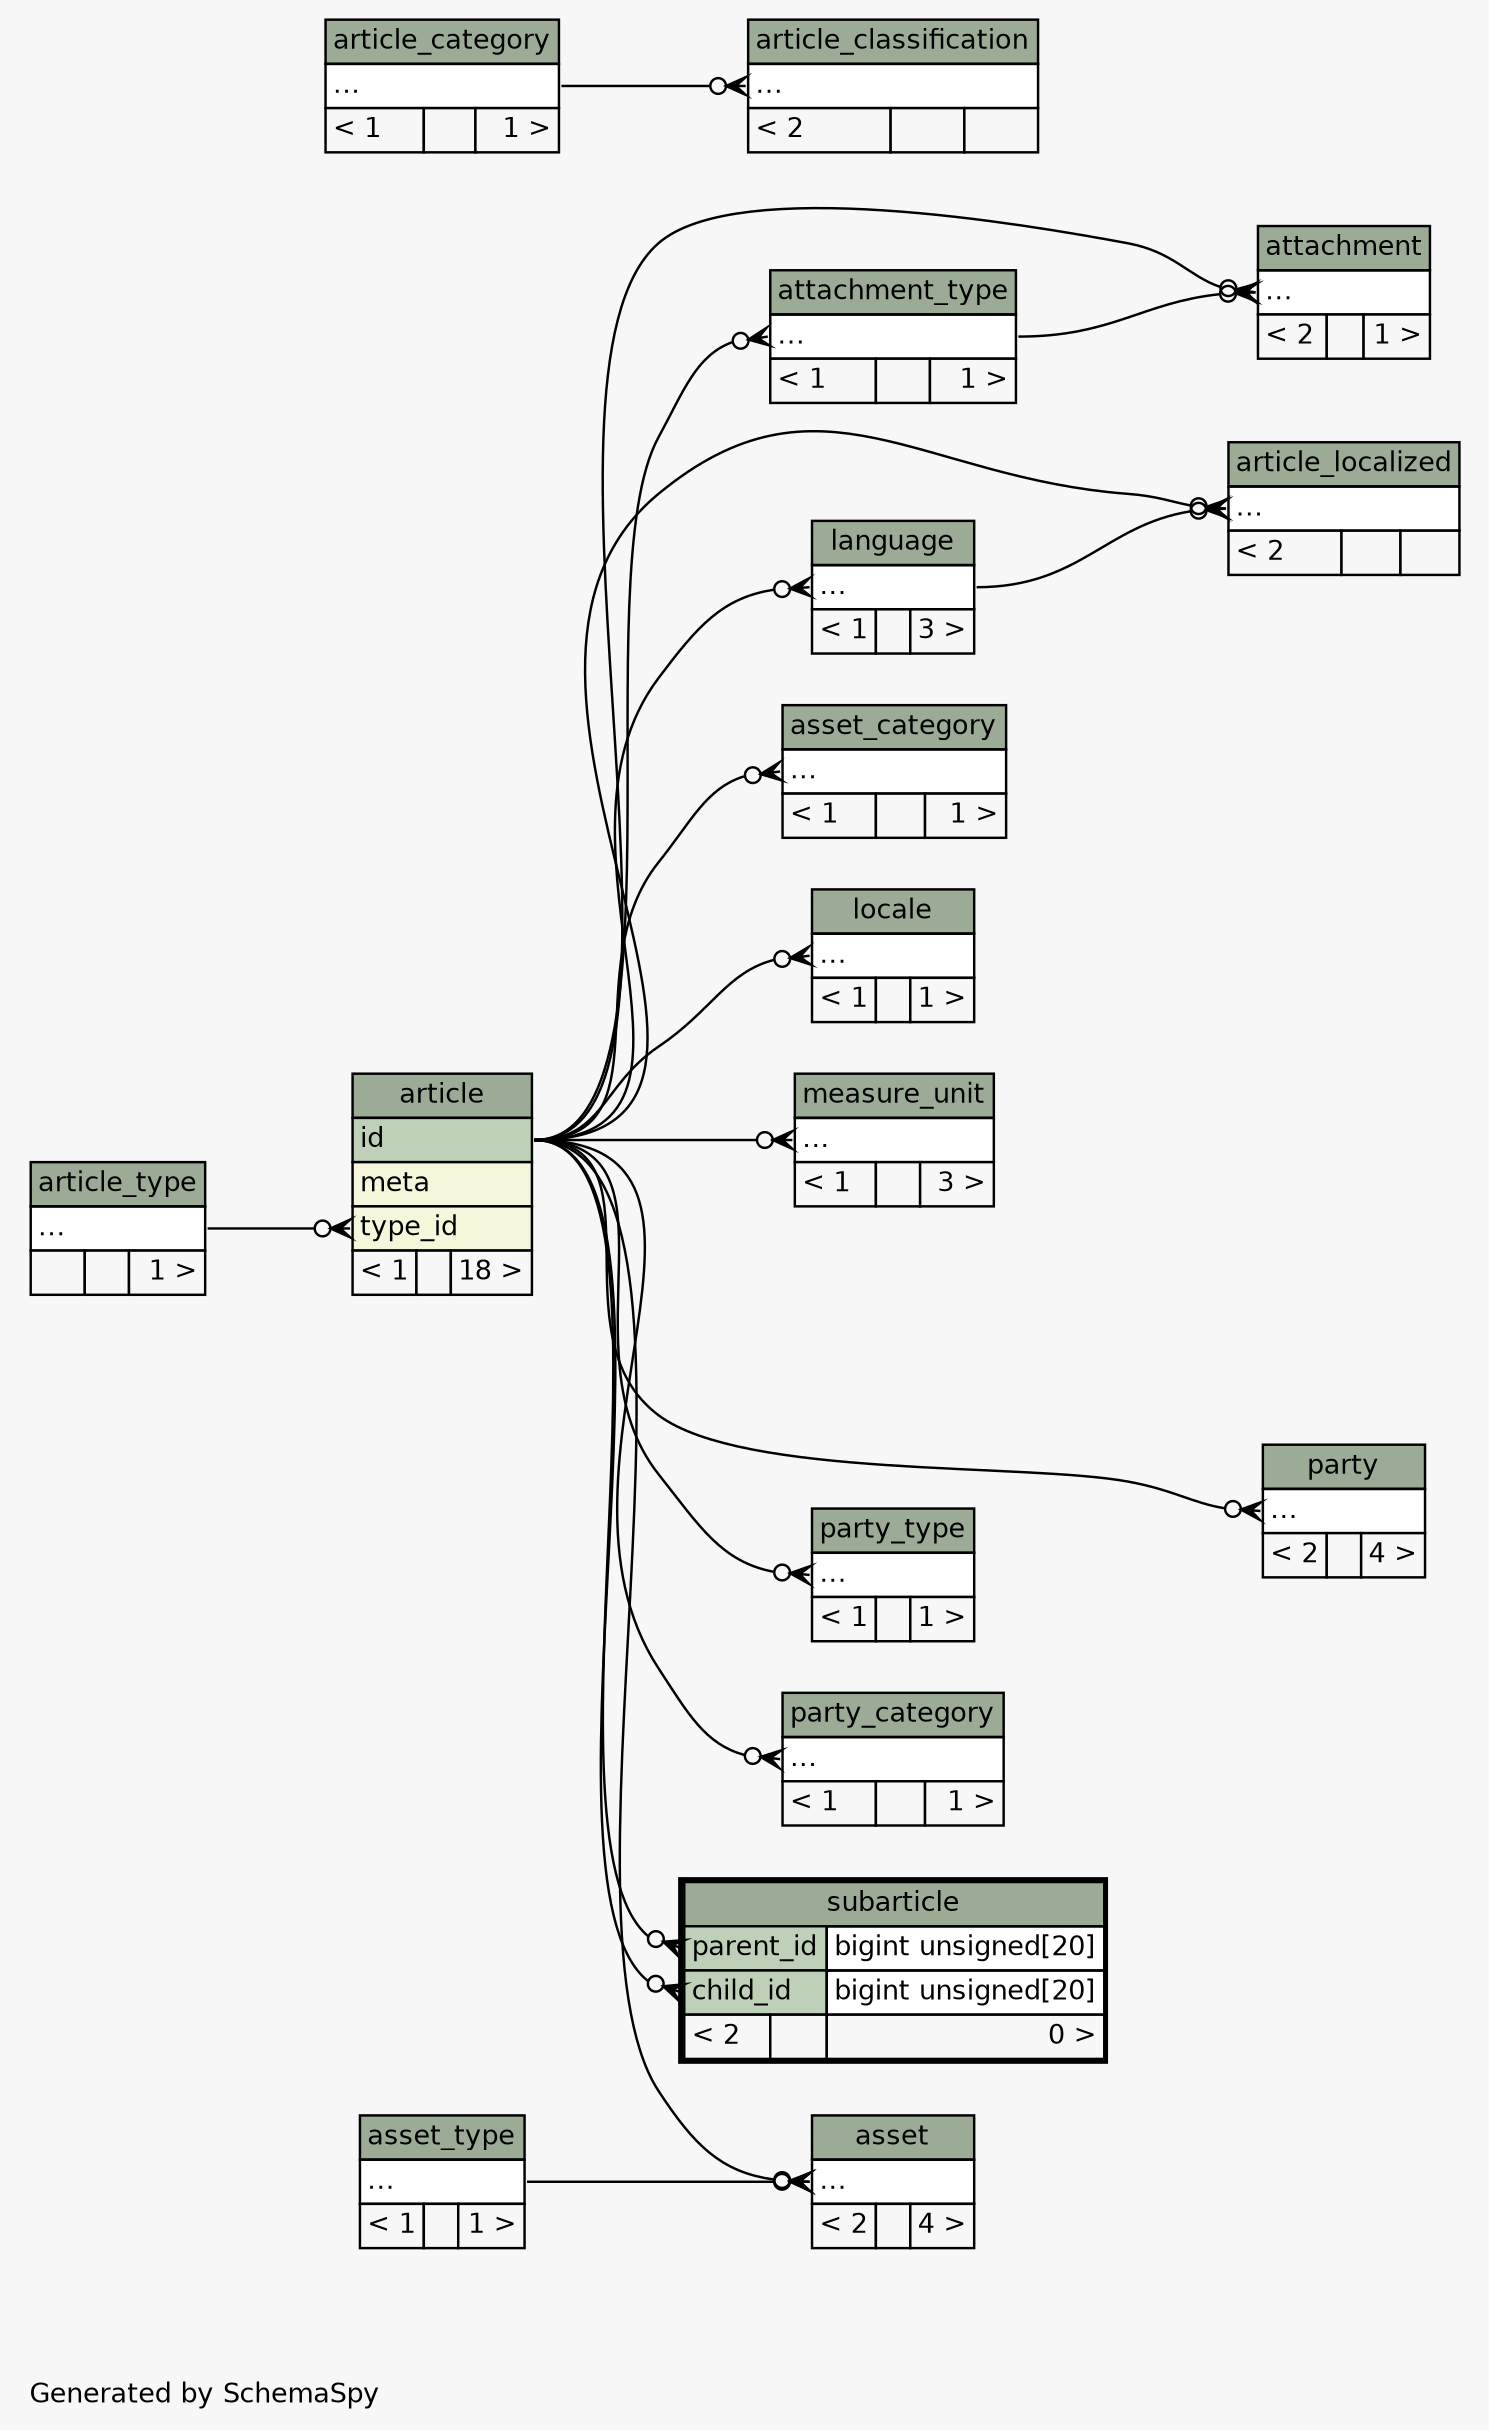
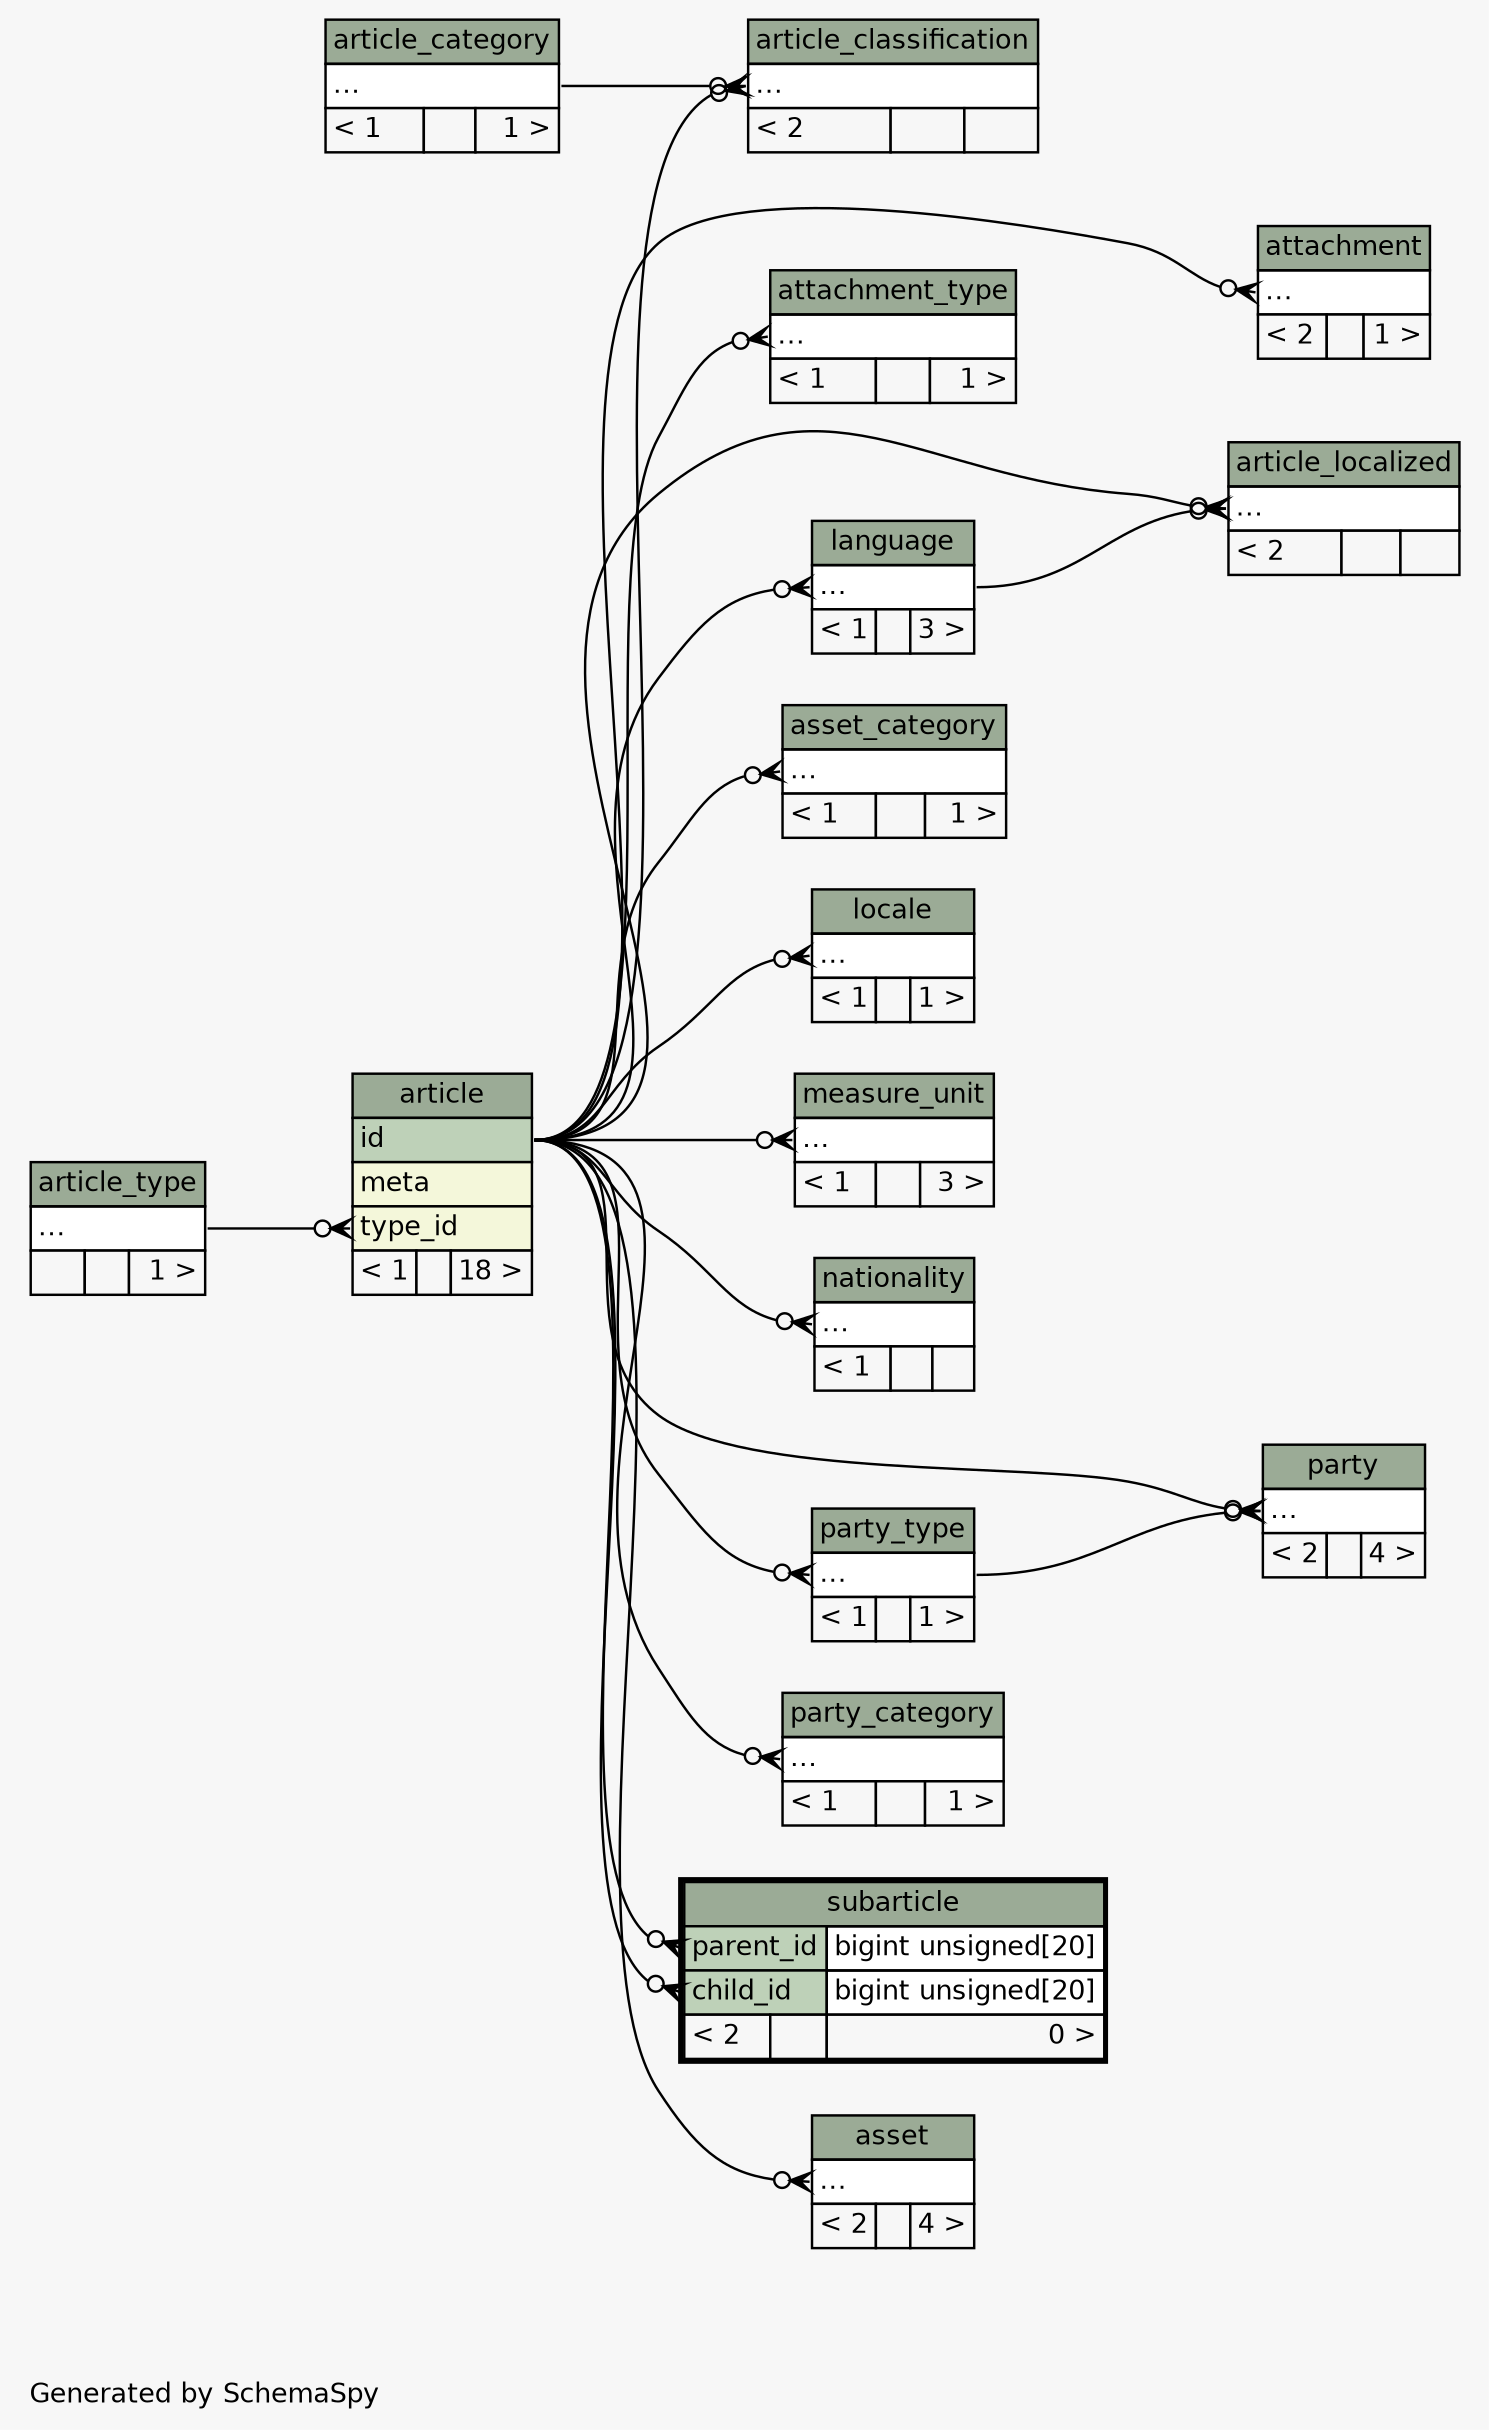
edge "attachment_type" -> "attachment": removed
edge "article" -> "article_classification": added
node "nationality": added
edge "party_type" -> "party": added
node "asset_type": removed
